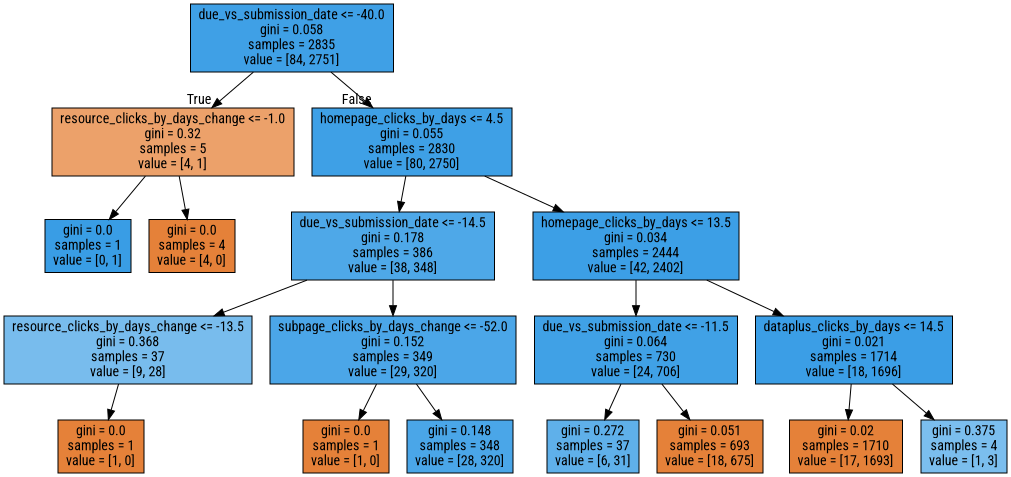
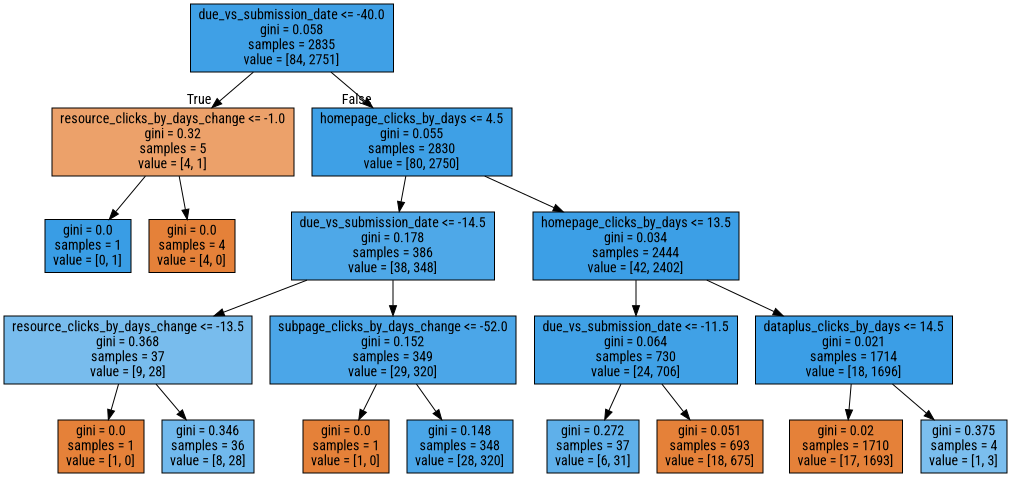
node "gini = 0.346 samples = 36 value = [8, 28]": added
